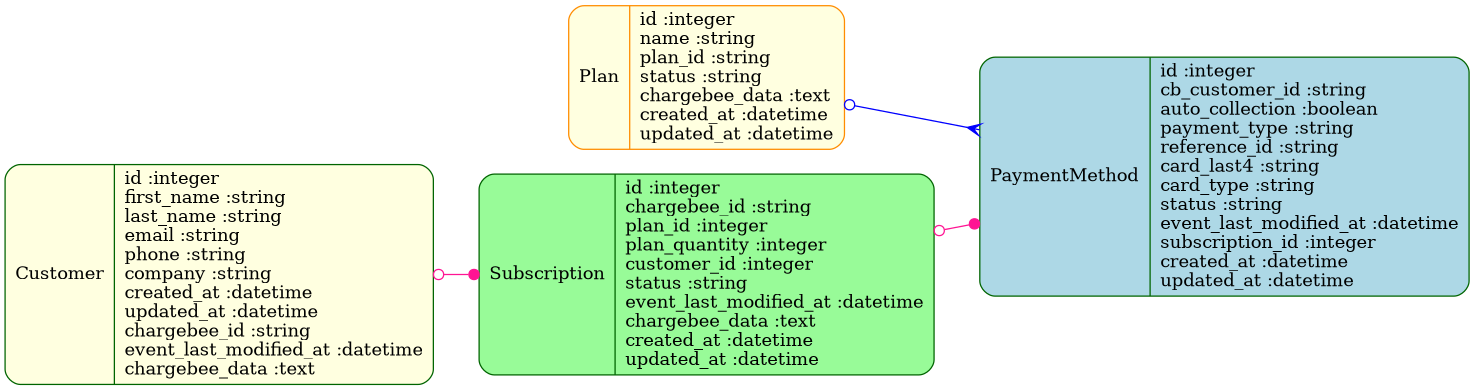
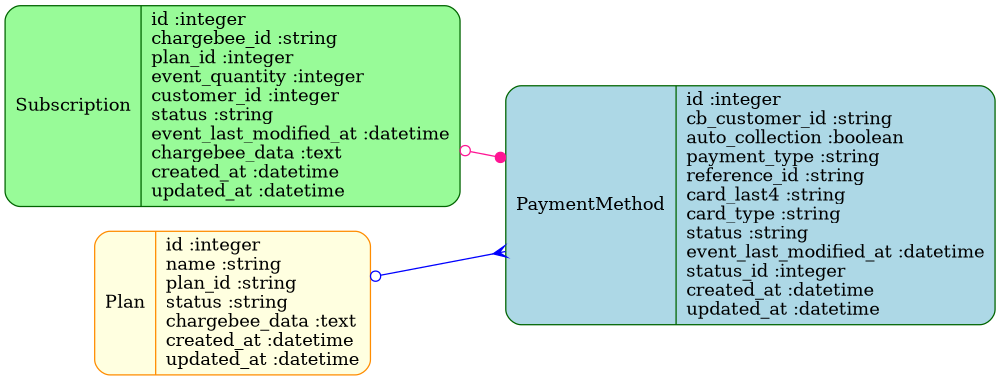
node "PaymentMethod": text "subscription_id :integer" -> "status_id :integer"
node "Subscription": text "plan_quantity :integer" -> "event_quantity :integer"
node "Customer": removed
